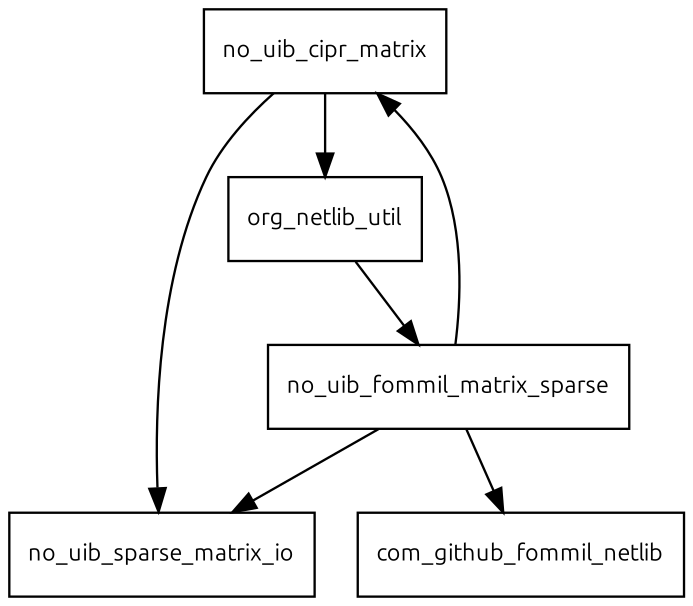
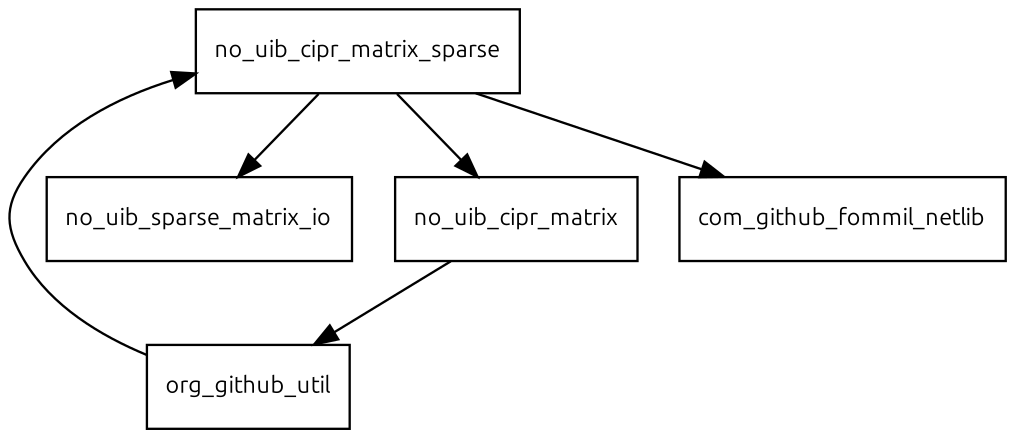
node "org_netlib_util": label "org_netlib_util" -> "org_github_util"
edge "no_uib_cipr_matrix" -> "no_uib_sparse_matrix_io": removed
node "no_uib_fommil_matrix_sparse": label "no_uib_fommil_matrix_sparse" -> "no_uib_cipr_matrix_sparse"
